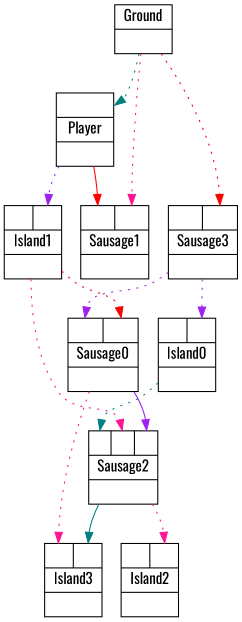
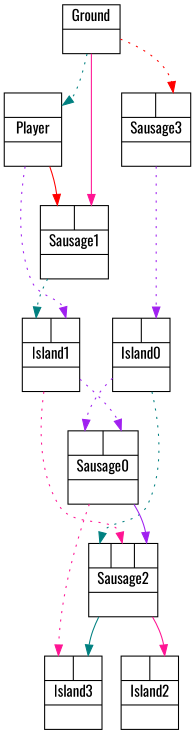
edge "Ground" -> "Sausage1": style dotted -> solid
edge "Island1" -> "Sausage0": color red -> purple
edge "Sausage3" -> "Sausage0": now "Island0" -> "Sausage0"
edge "Sausage1" -> "Island1": added
edge "Sausage2" -> "Island2": style dotted -> solid
